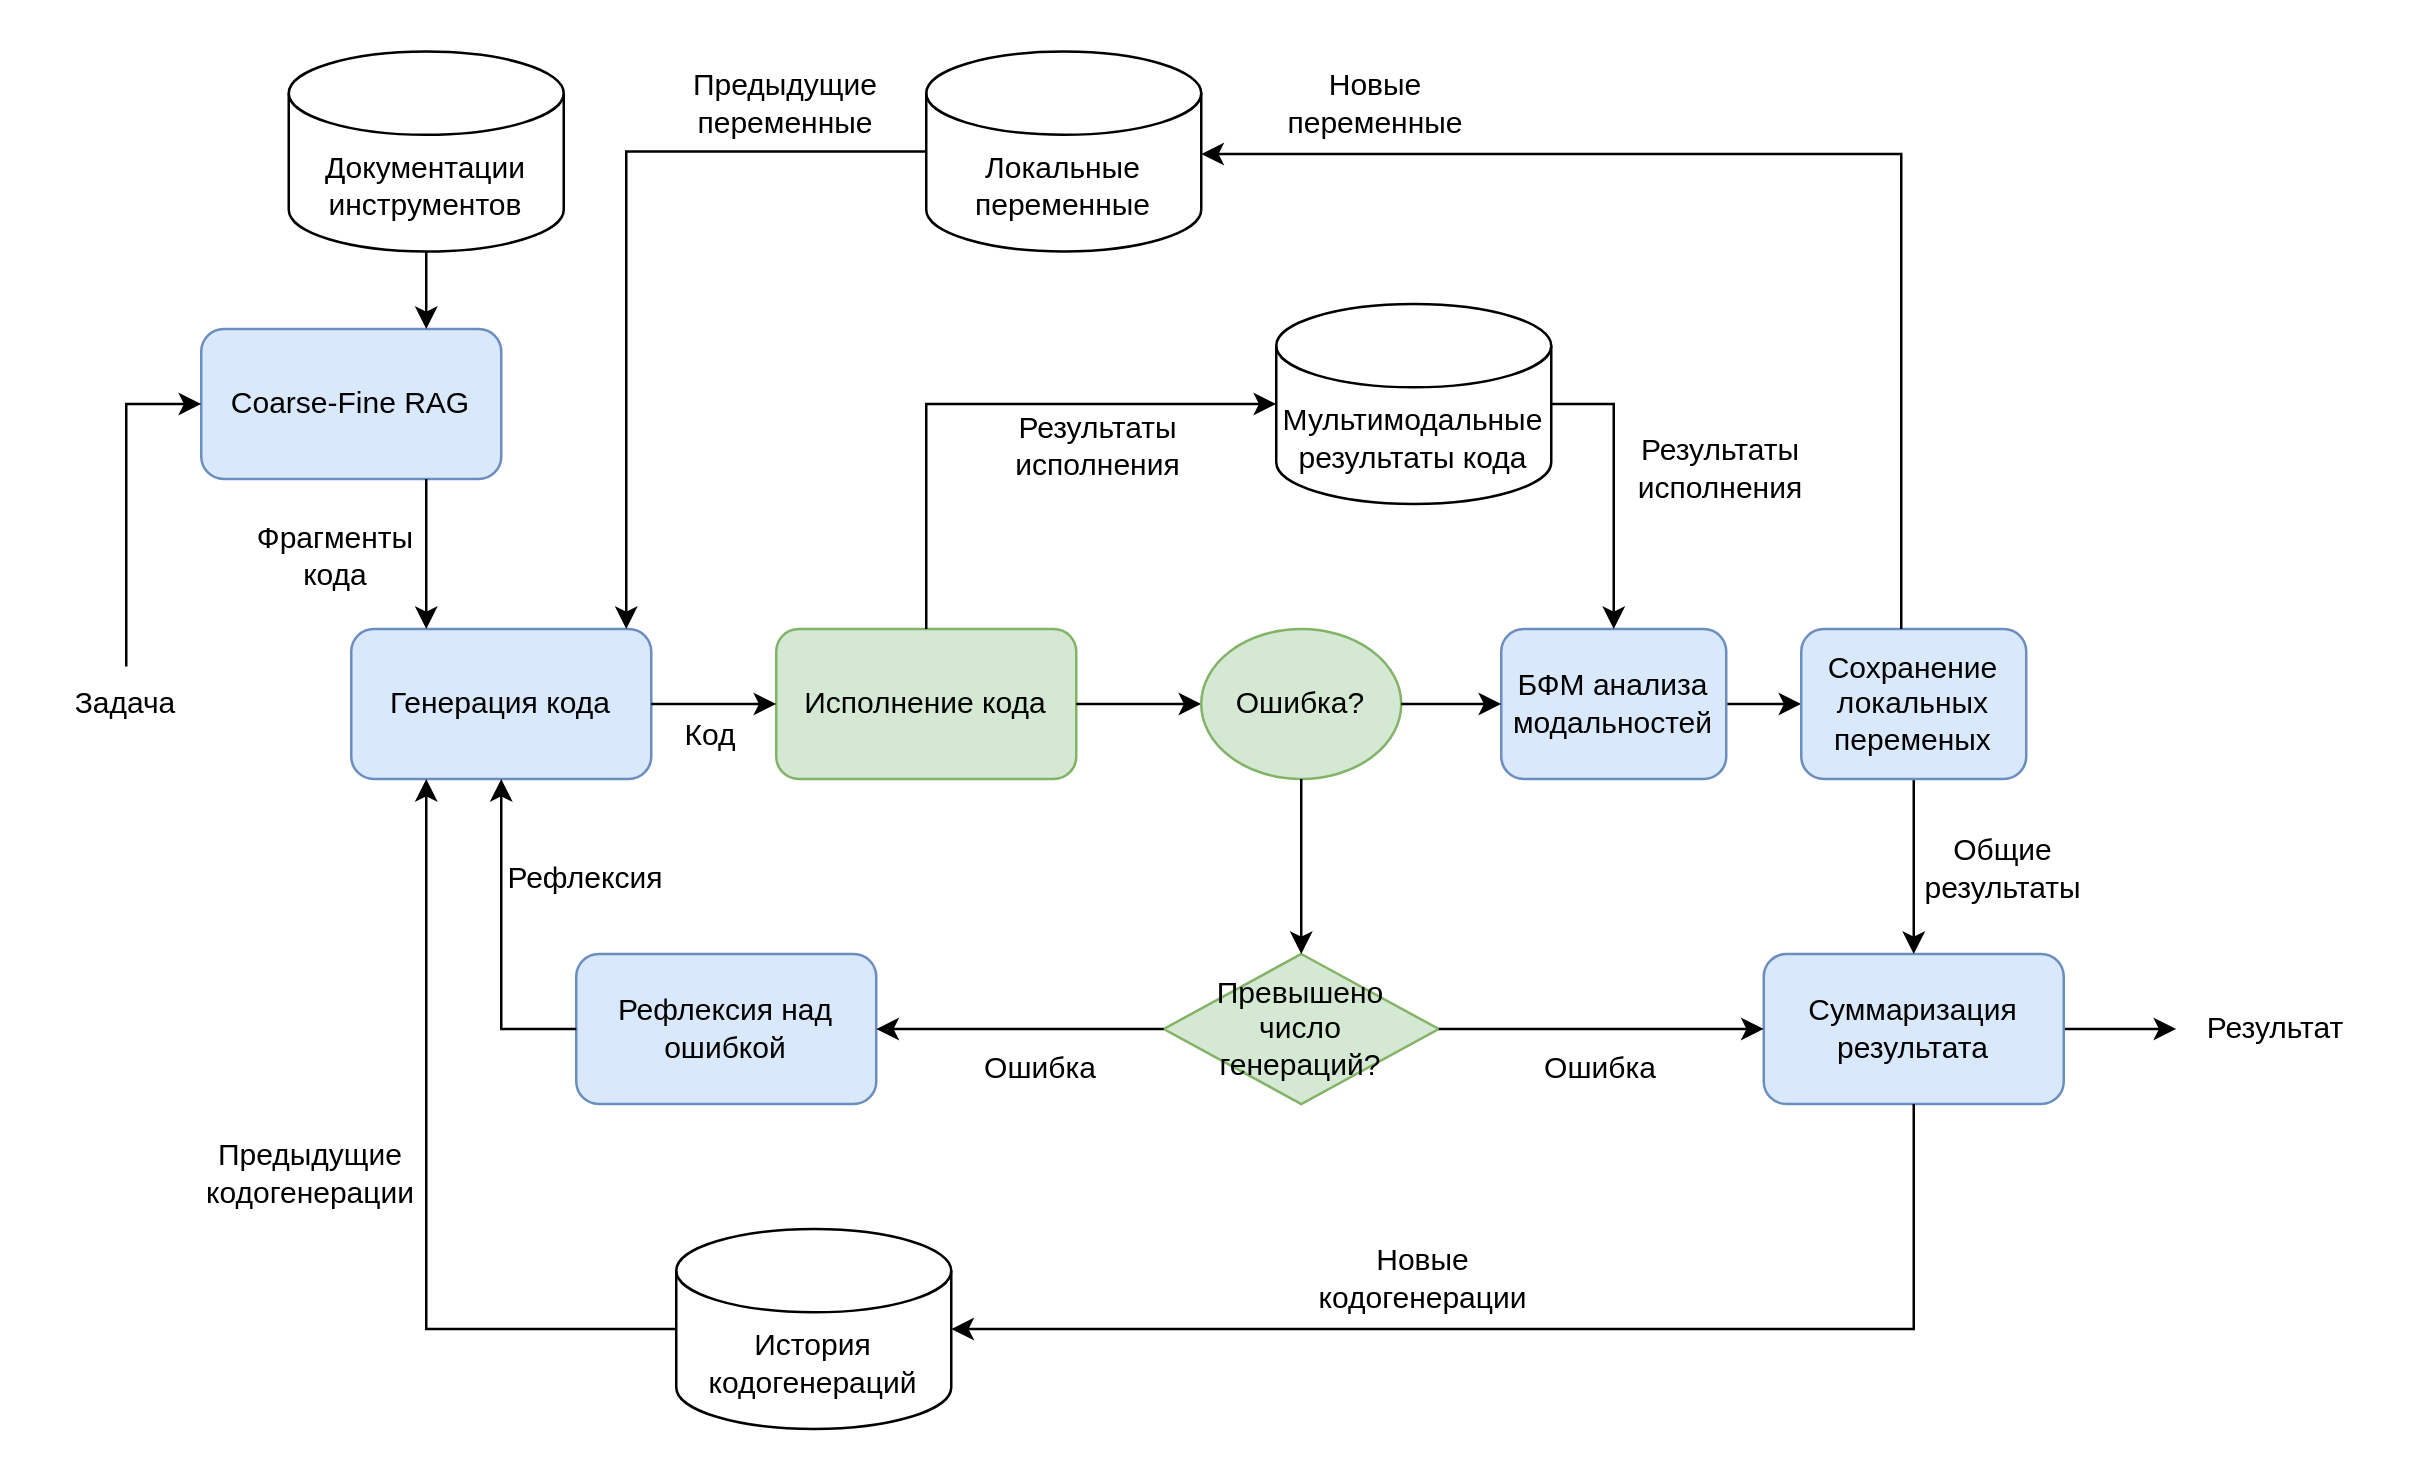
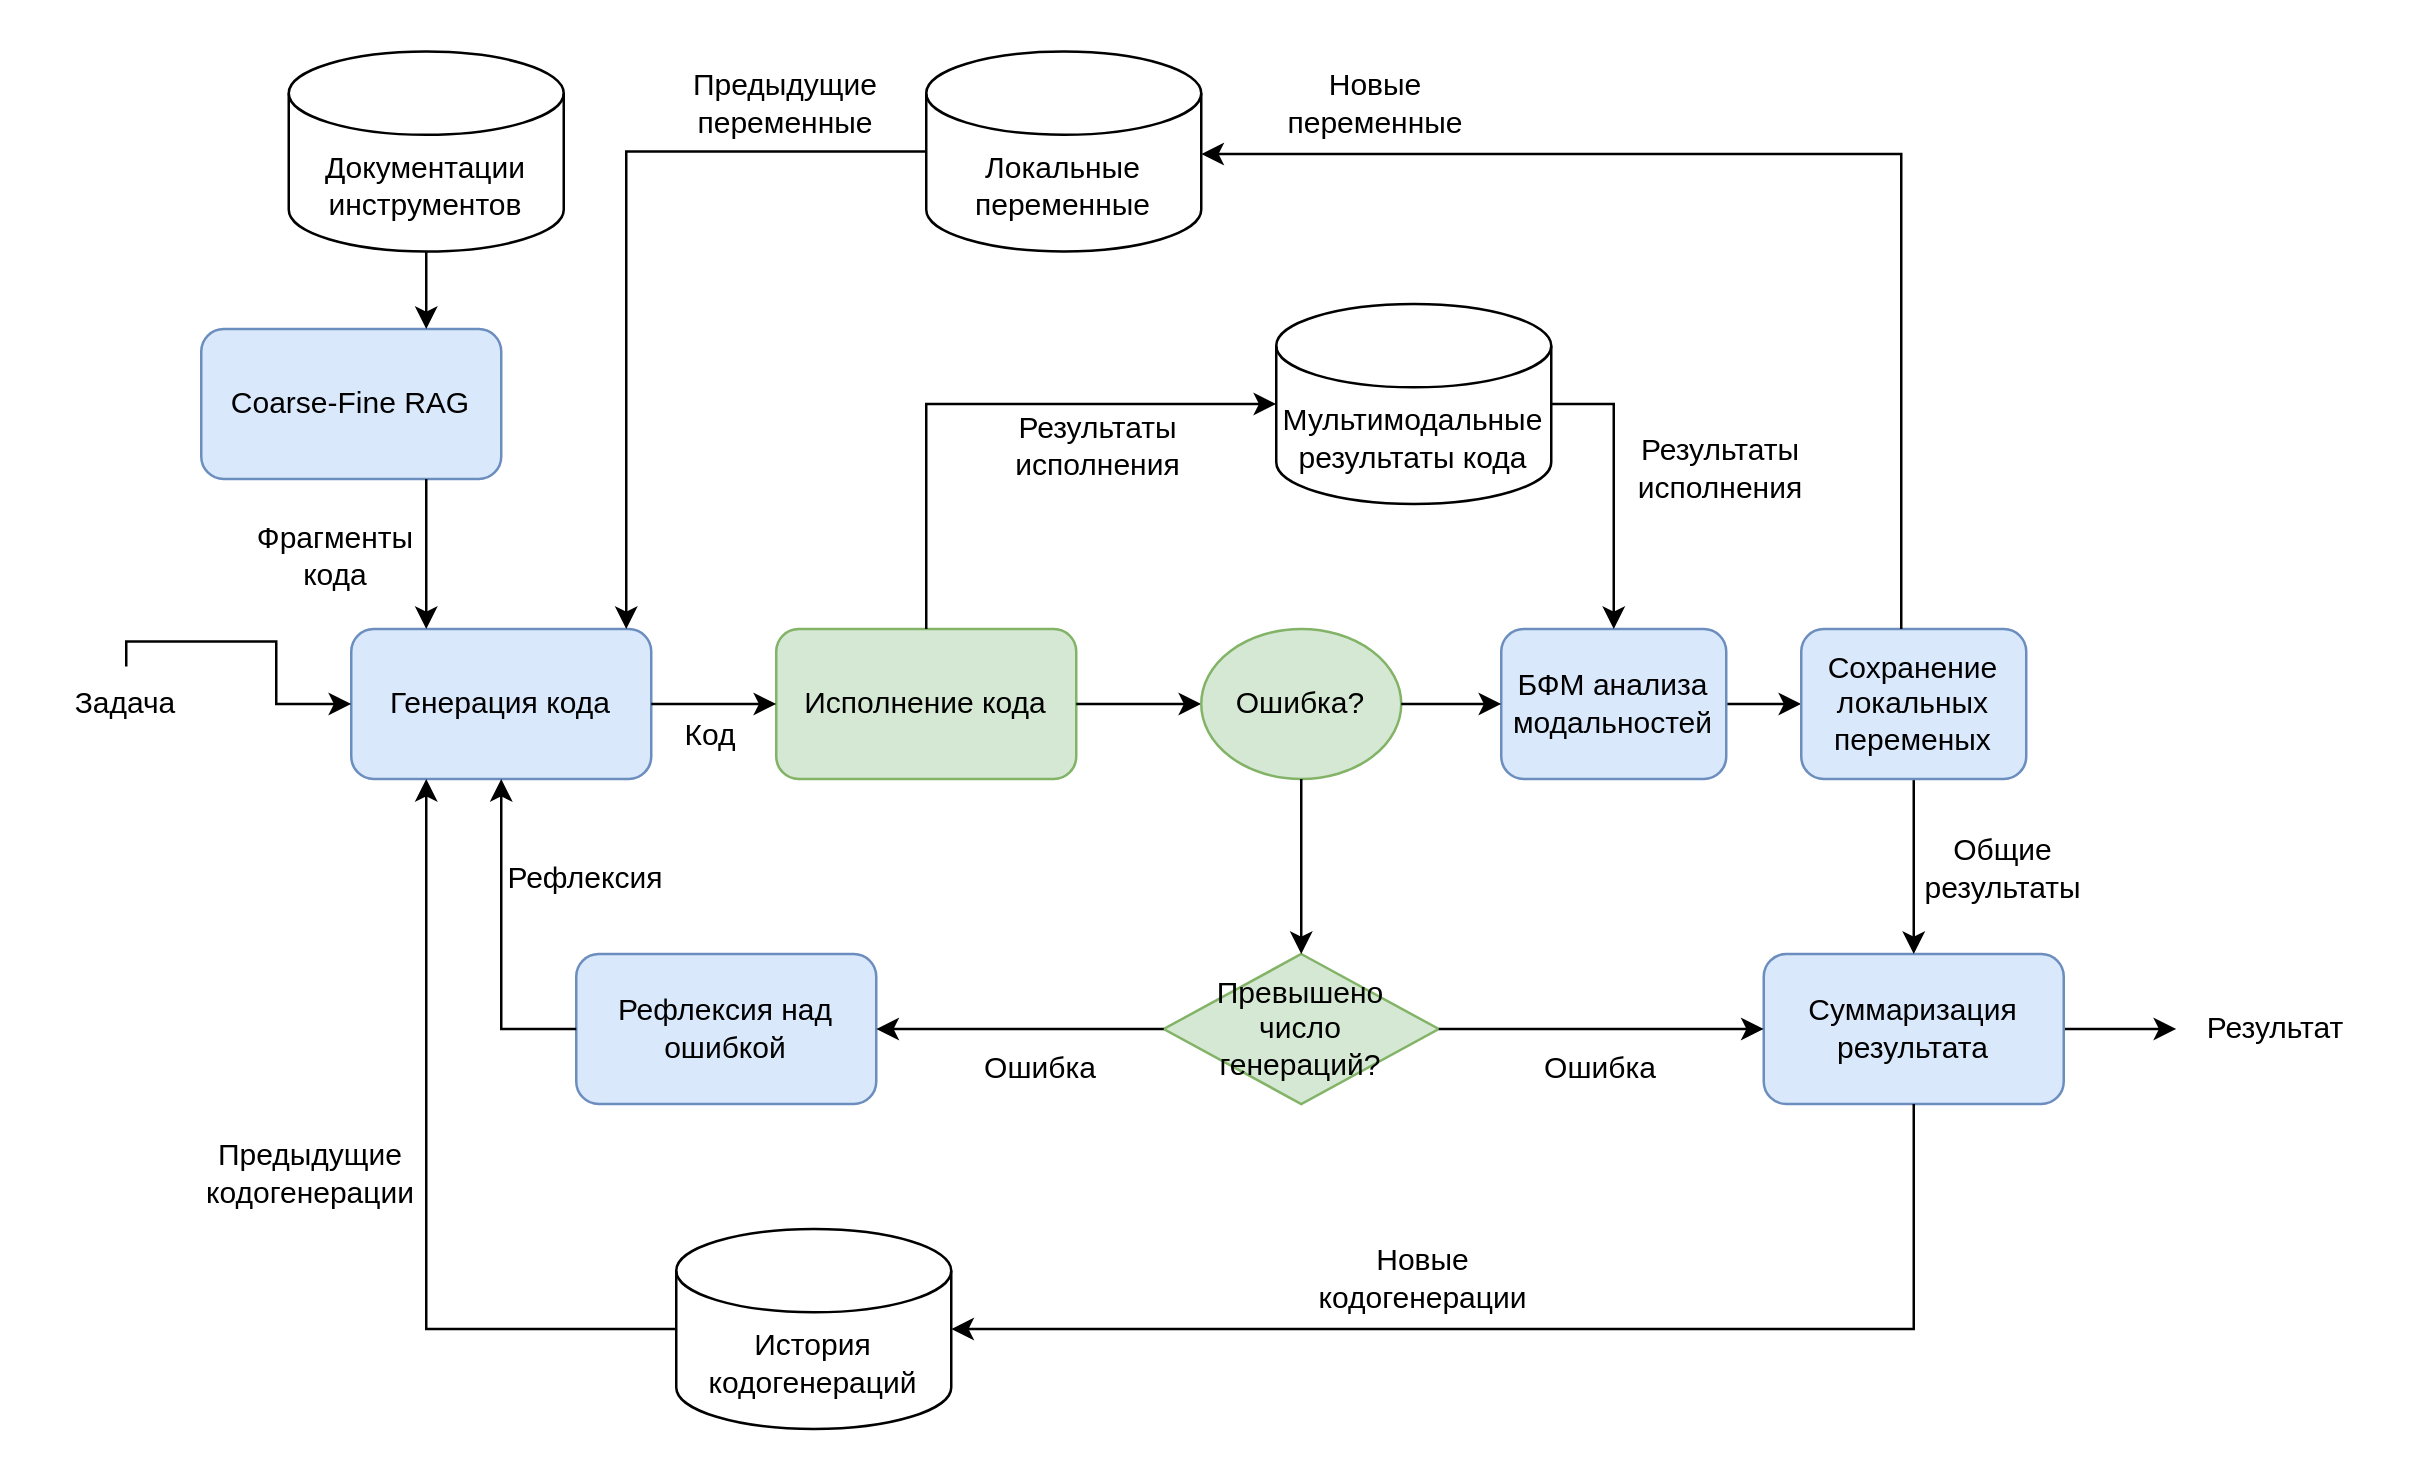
edge "Задача" -> "Coarse-Fine RAG": now "Задача" -> "Генерация кода"
